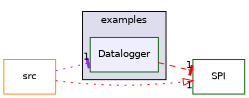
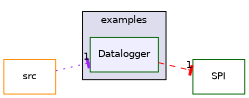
edge "src" -> "SPI": removed
